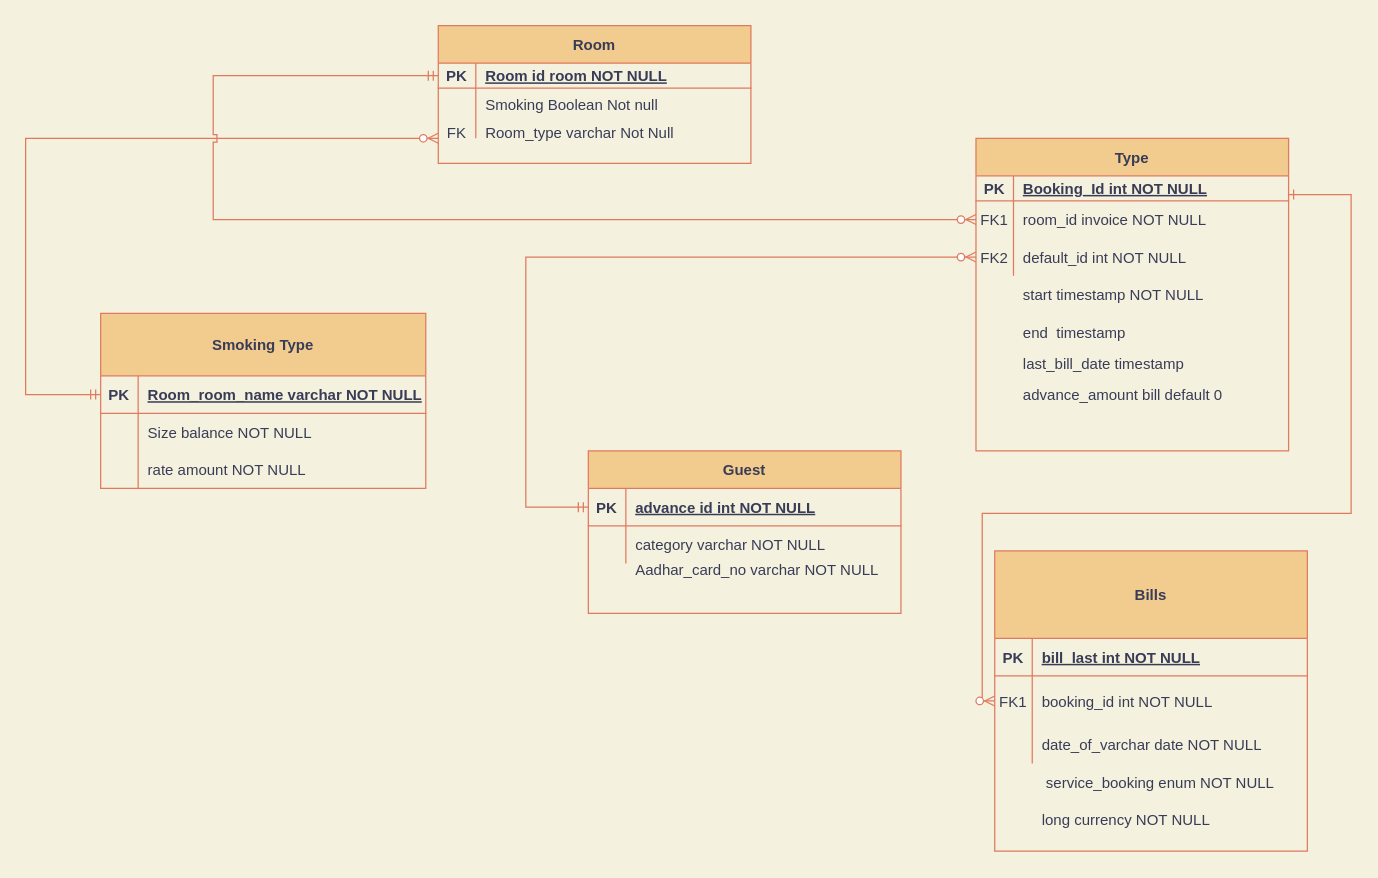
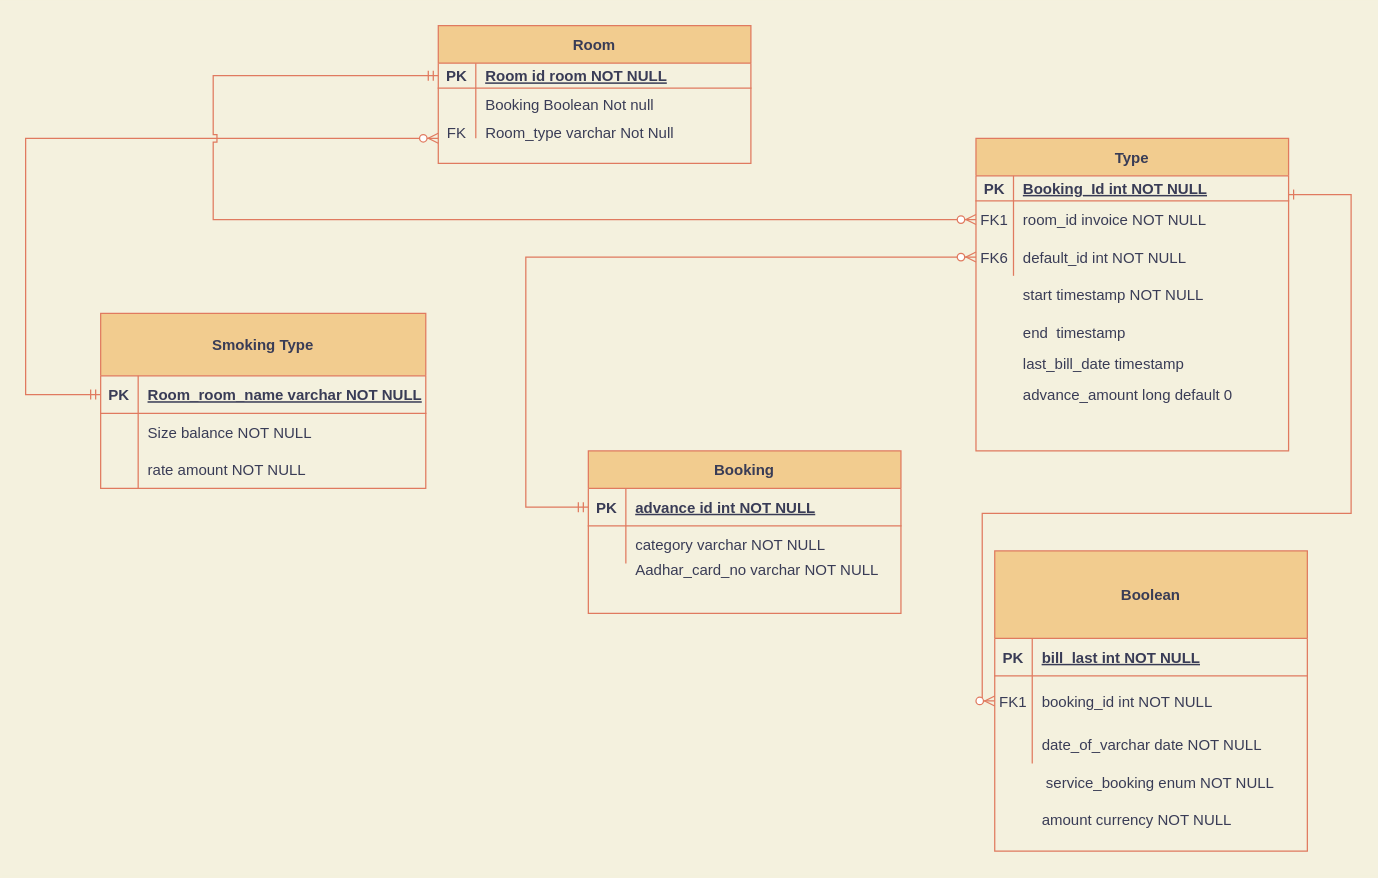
node "Smoking Boolean Not null": label "Smoking Boolean Not null" -> "Booking Boolean Not null"
node "FK2": label "FK2" -> "FK6"
node "advance_amount bill default 0": label "advance_amount bill default 0" -> "advance_amount long default 0"
node "Guest": label "Guest" -> "Booking"
node "Bills": label "Bills" -> "Boolean"
node "long currency NOT NULL": label "long currency NOT NULL" -> "amount currency NOT NULL"
